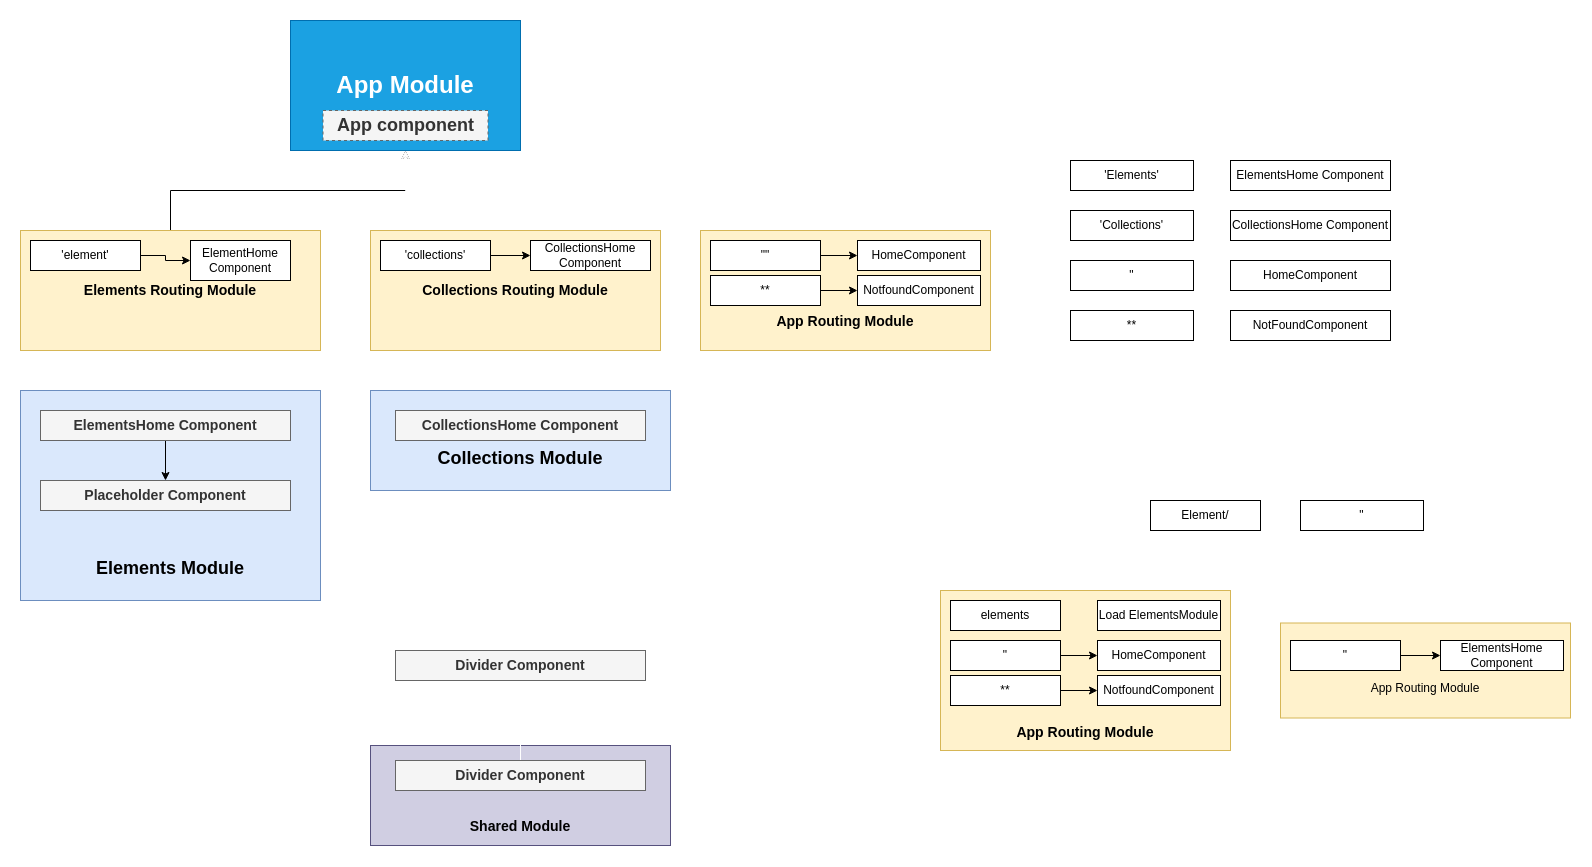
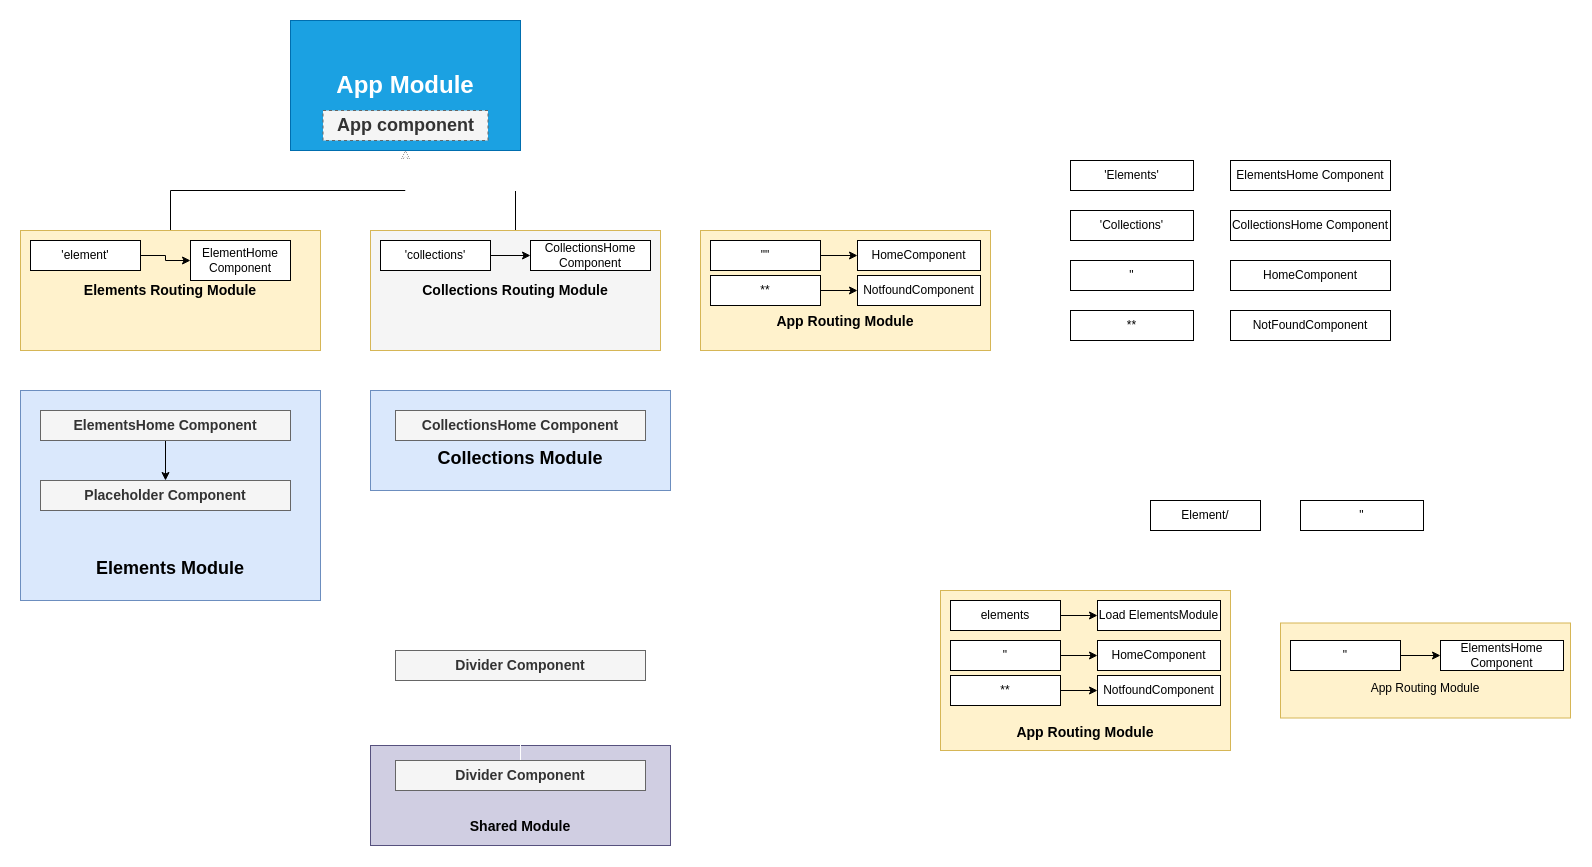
edge "Collections Routing Module" -> "App Module": added
node "Collections Routing Module": fillcolor #fff2cc -> #f5f5f5
edge "elements" -> "Load ElementsModule": added
